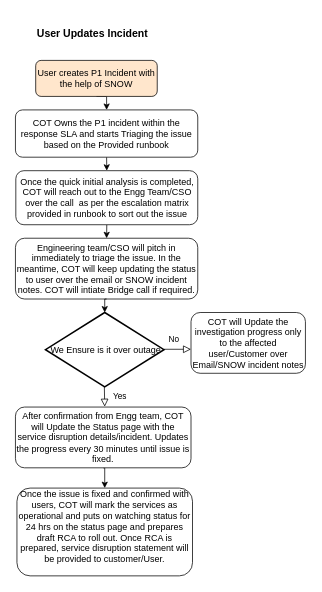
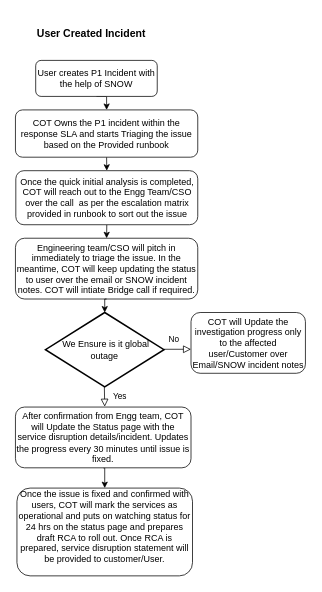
node "User Updates Incident": label "User Updates Incident" -> "User Created Incident"
node "User creates P1 Incident with the help of SNOW": fillcolor #ffe6cc -> #ffffff
node "We Ensure is it over outage": label "We Ensure is it over outage" -> "We Ensure is it global outage"
